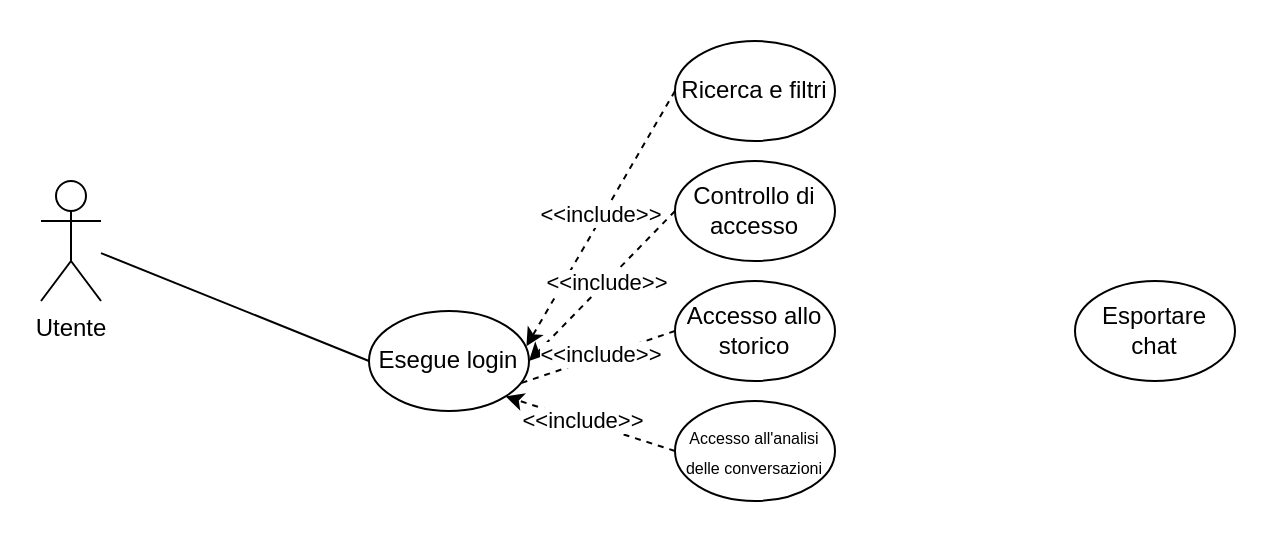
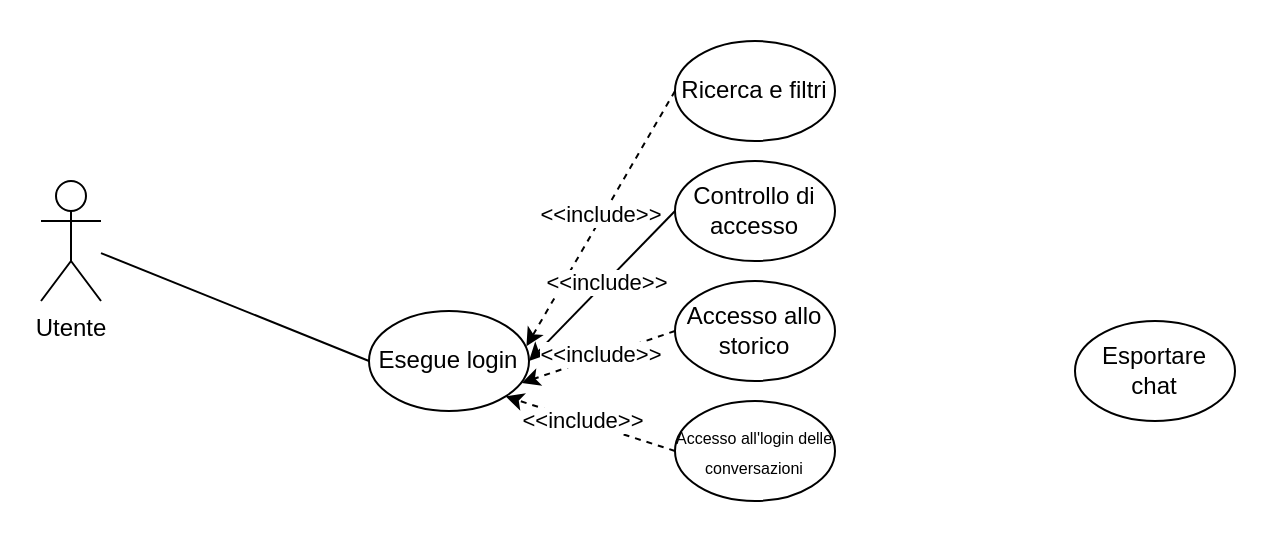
edge "Controllo di accesso" -> "Esegue login": style dashed -> solid
node "Esportare chat": moved (1155, 331) -> (1155, 371)
edge "Accesso allo storico" -- "Esegue login": arrowhead none -> classic
node "Accesso all'analisi delle conversazioni": label "Accesso all'analisi delle conversazioni" -> "Accesso all'login delle conversazioni"
